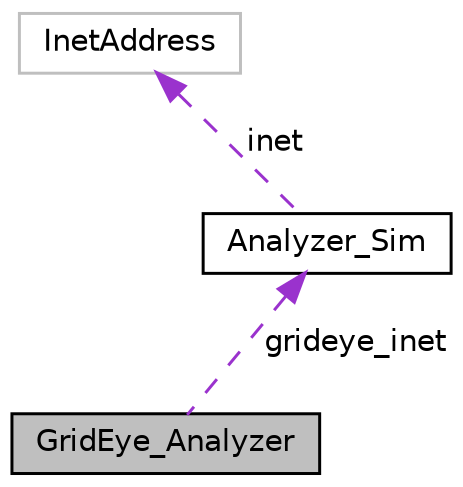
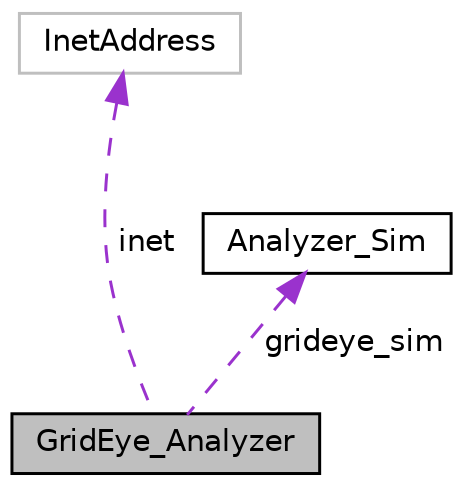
edge "Analyzer_Sim" -> "InetAddress": now "GridEye_Analyzer" -> "InetAddress"
edge "GridEye_Analyzer" -> "Analyzer_Sim": label " grideye_inet" -> " grideye_sim"
